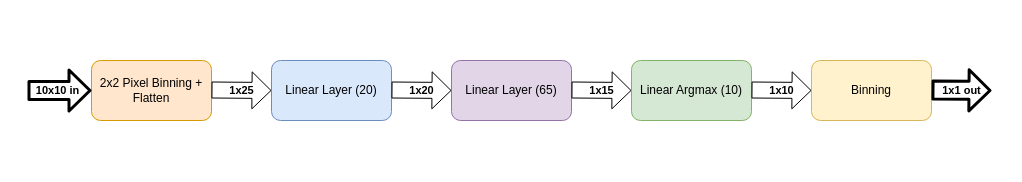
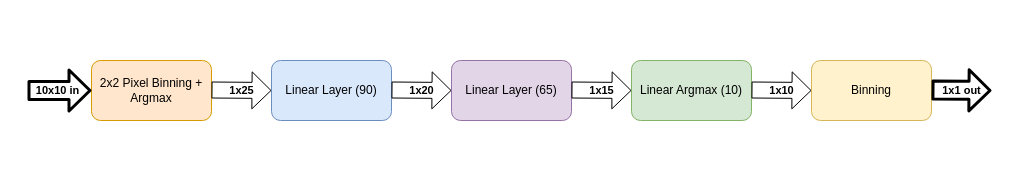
node "2x2 Pixel Binning + Flatten": label "2x2 Pixel Binning + Flatten" -> "2x2 Pixel Binning + Argmax"
node "Linear Layer (20)": label "Linear Layer (20)" -> "Linear Layer (90)"
